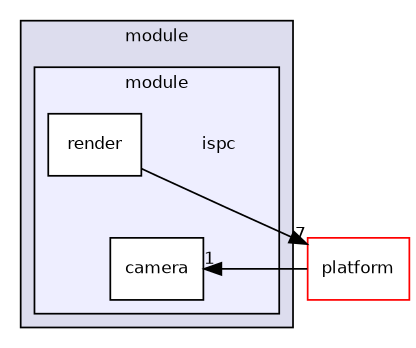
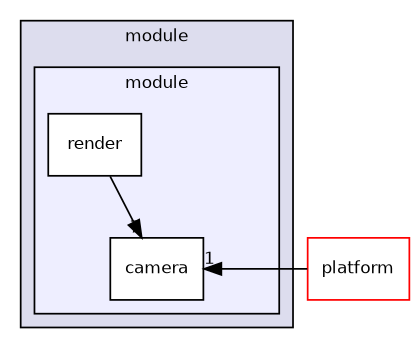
node "ispc": removed
edge "render" -> "platform": now "render" -> "camera"
